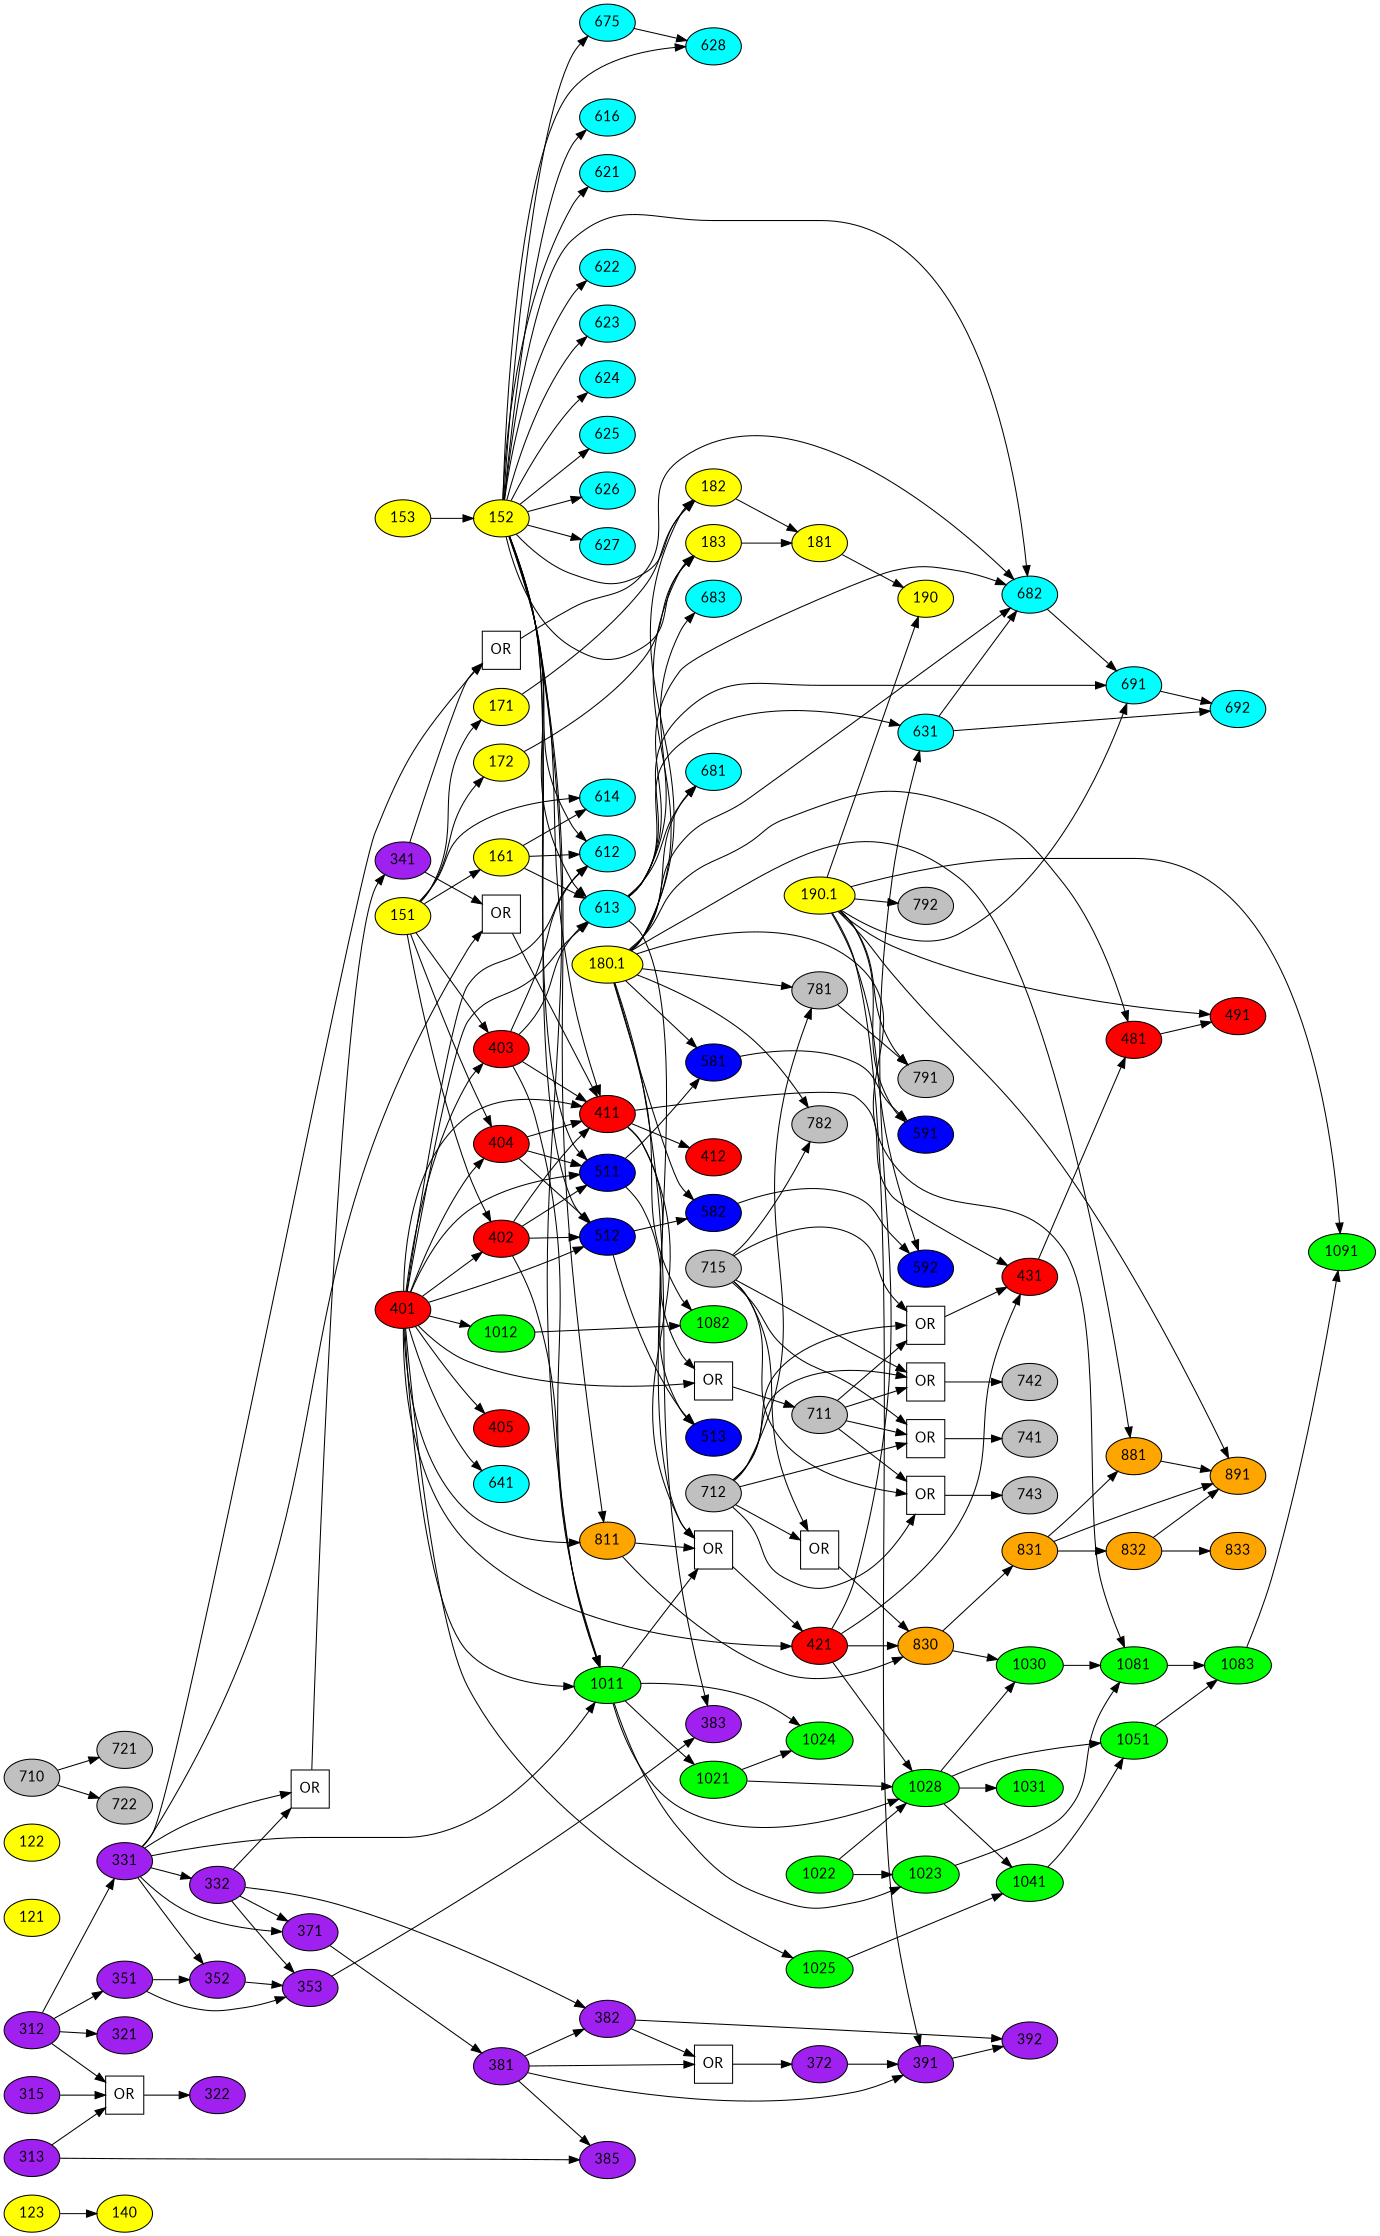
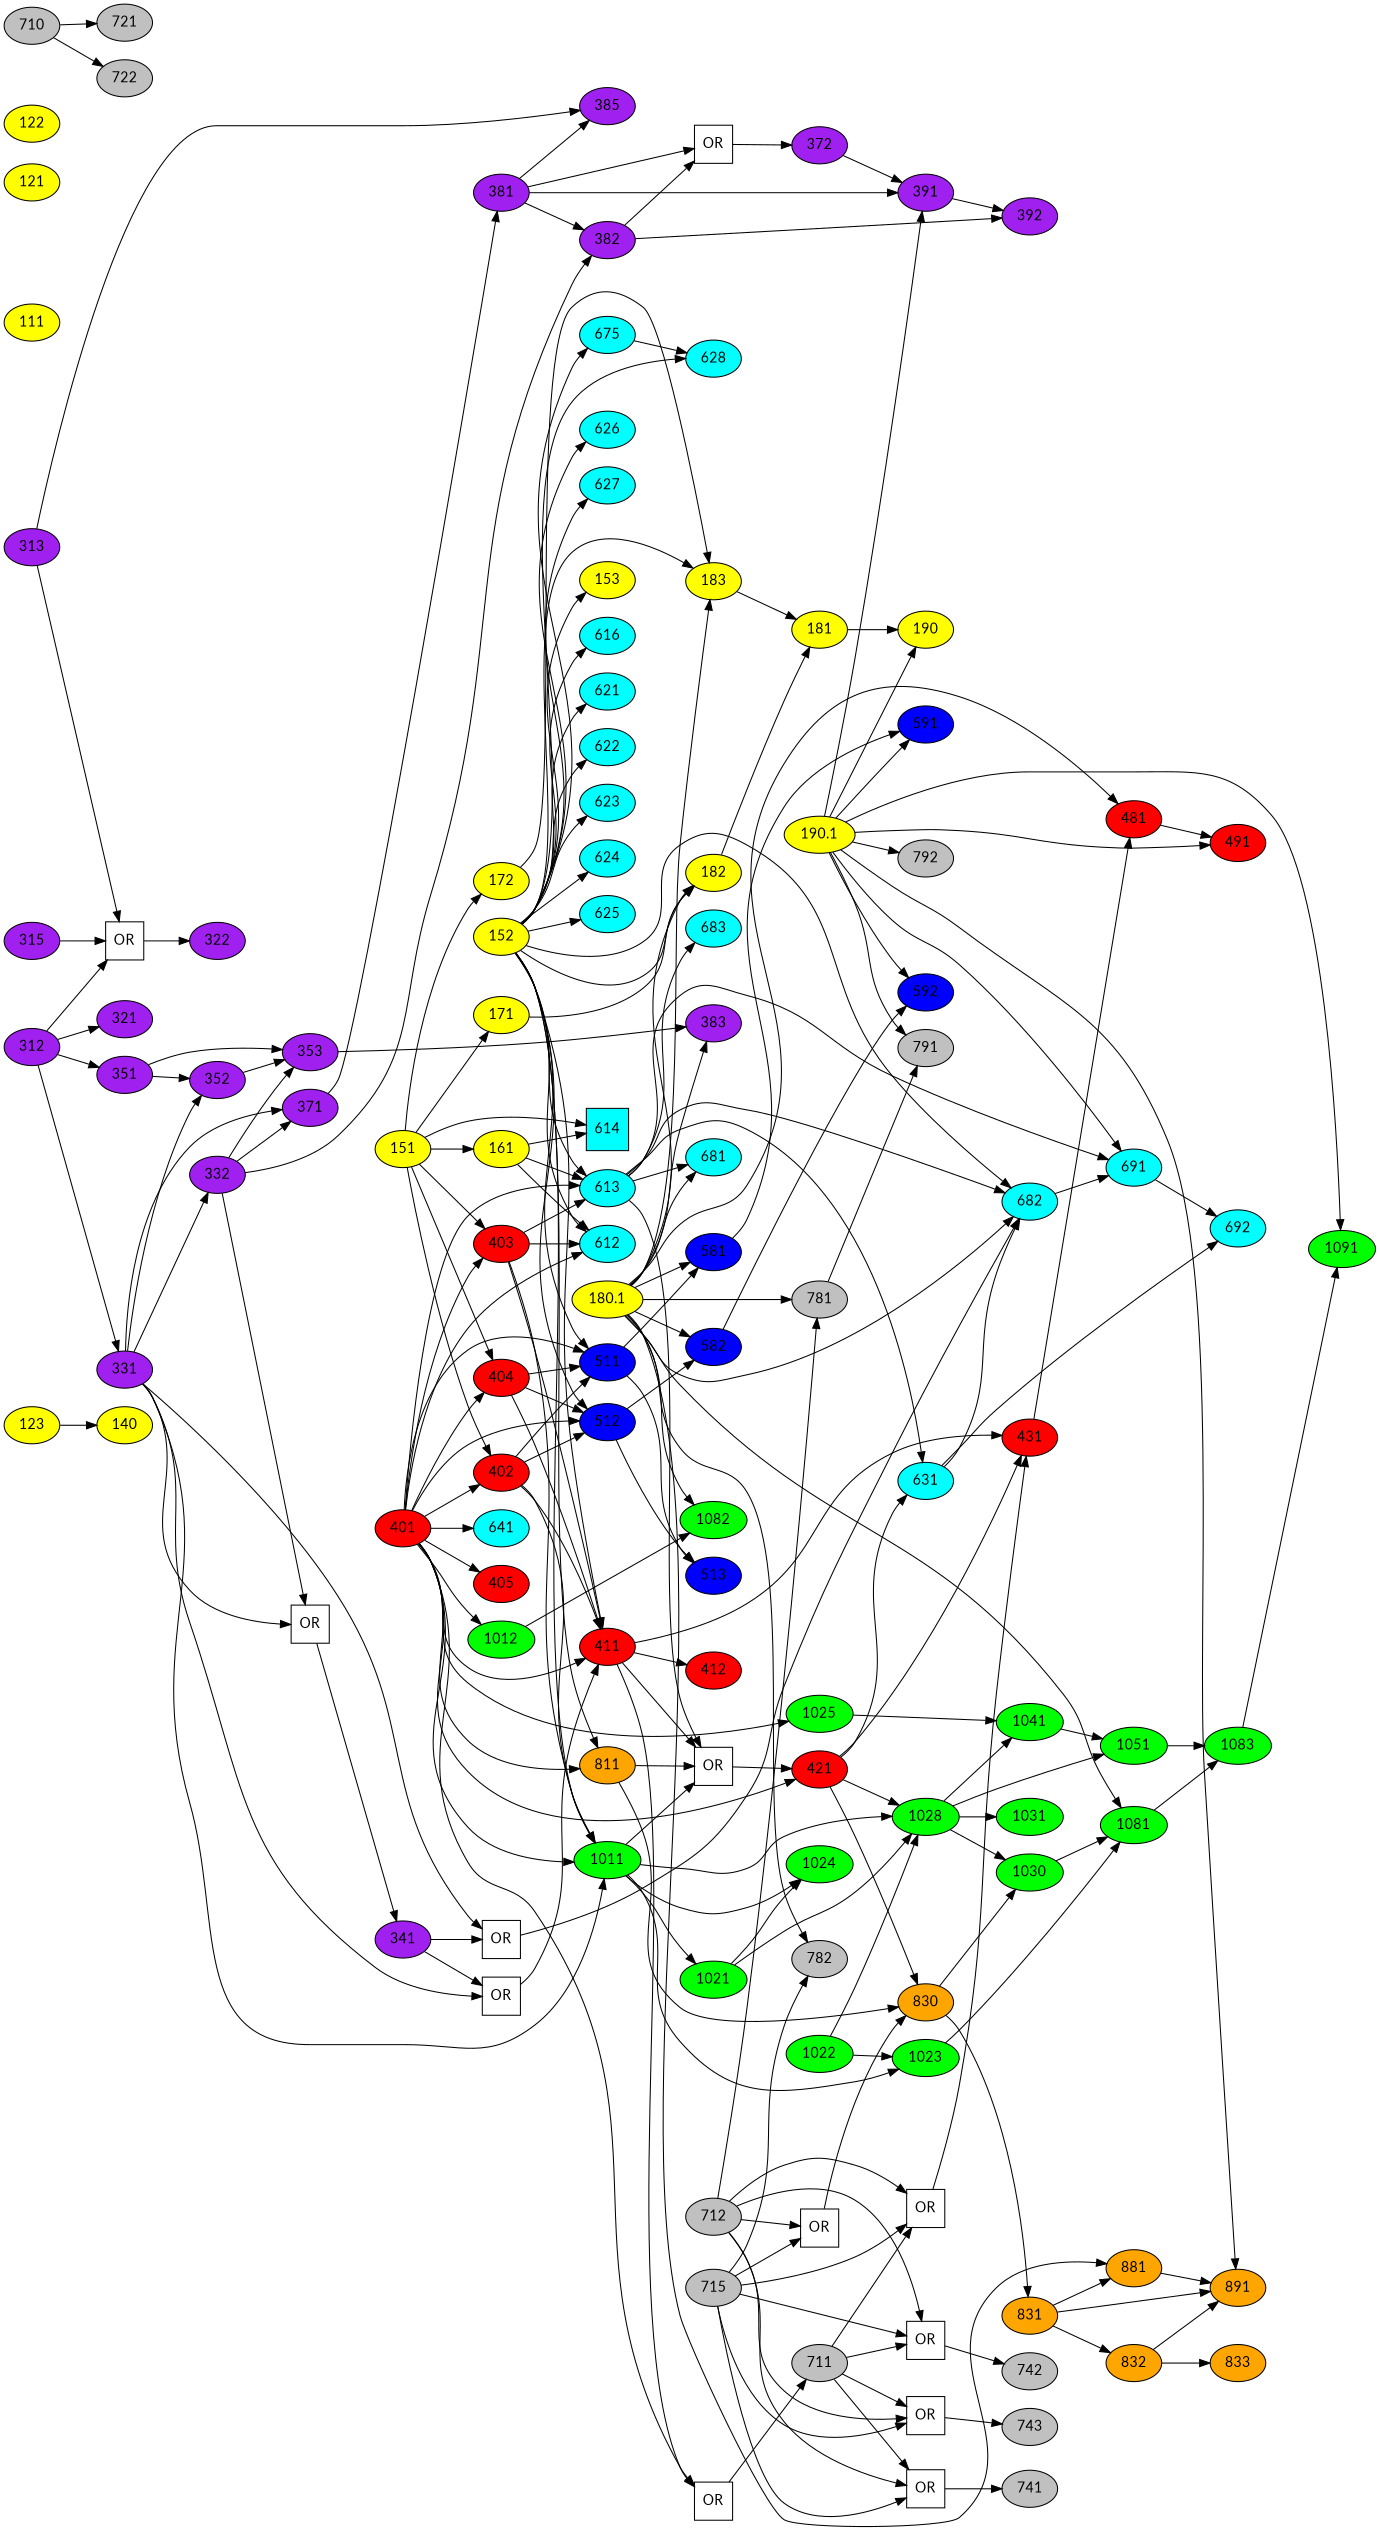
node "111": added
edge "153" -> "152": reversed
node "614": shape ellipse -> square
